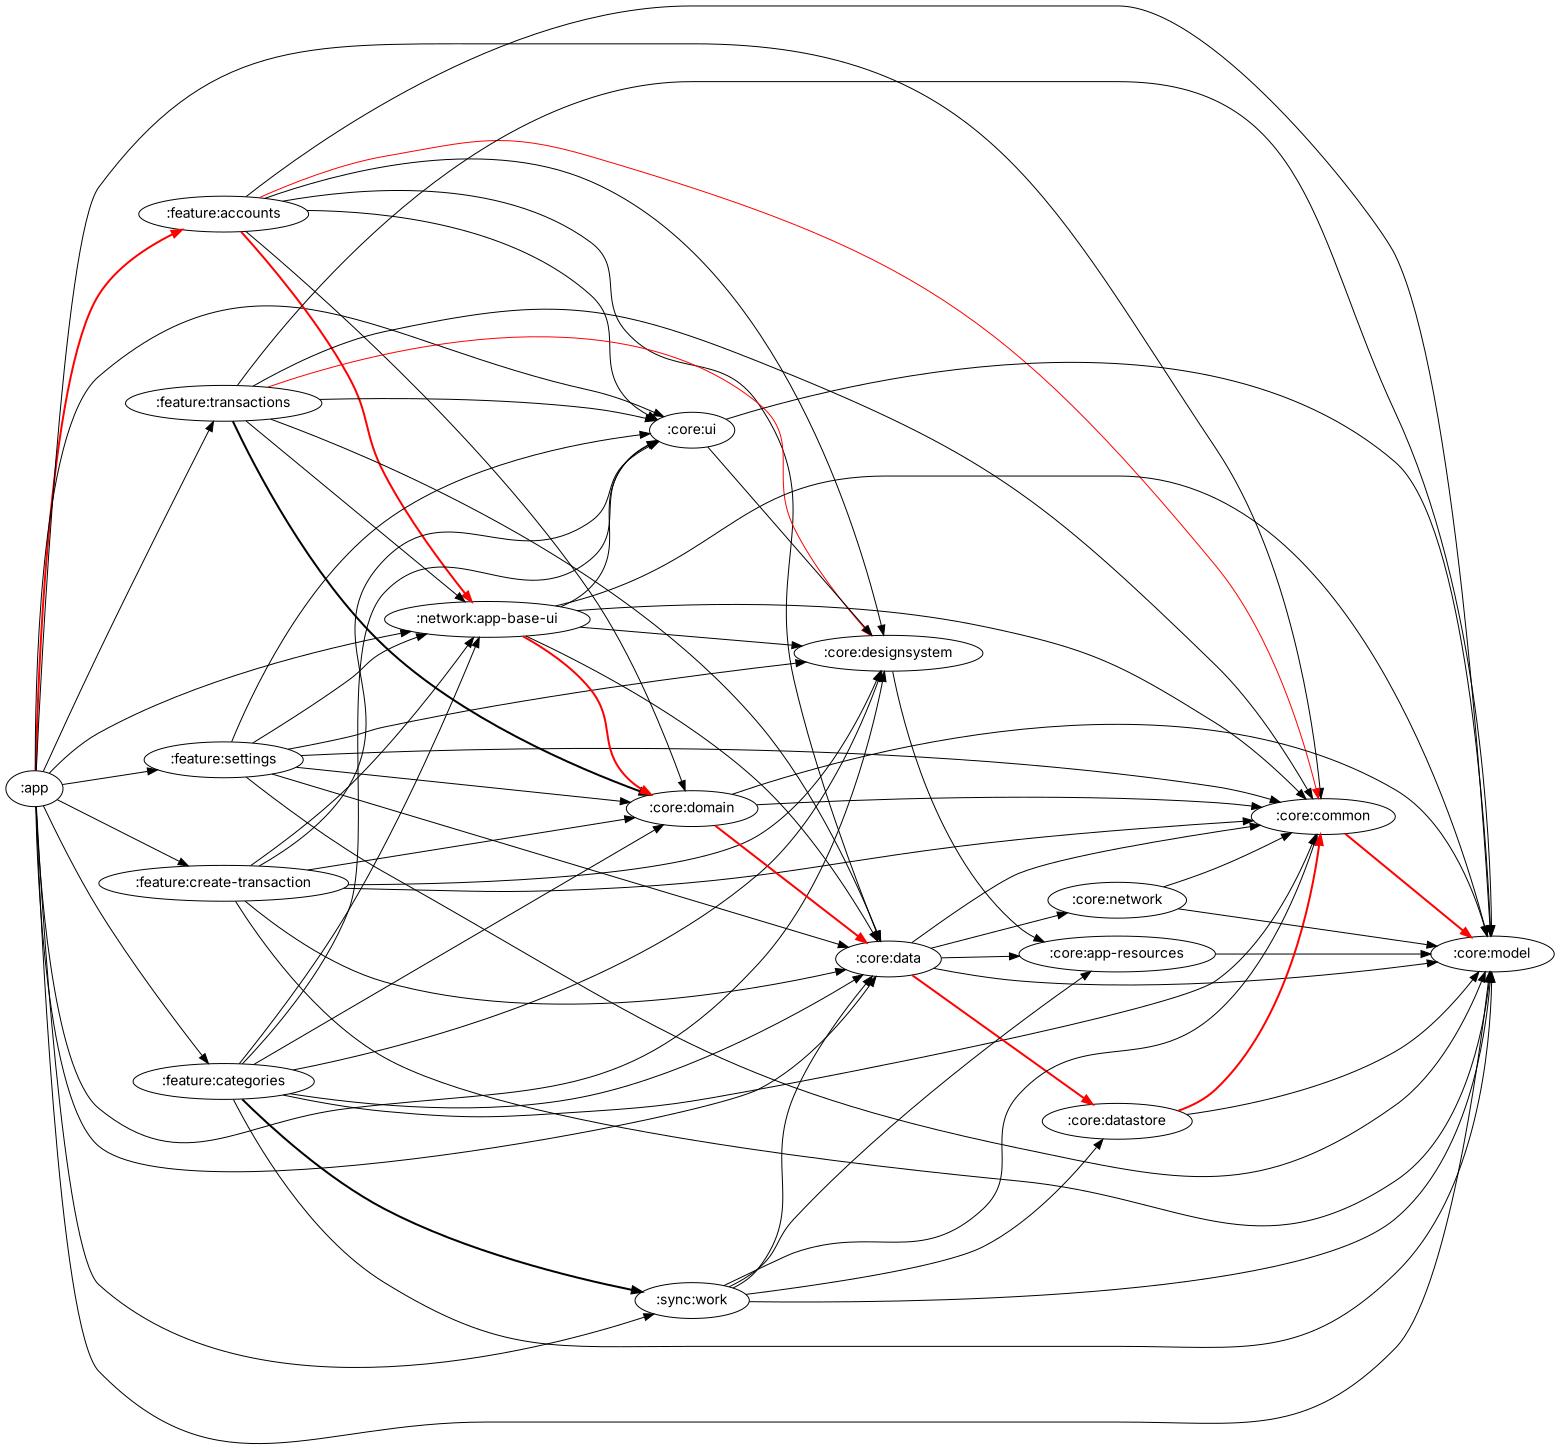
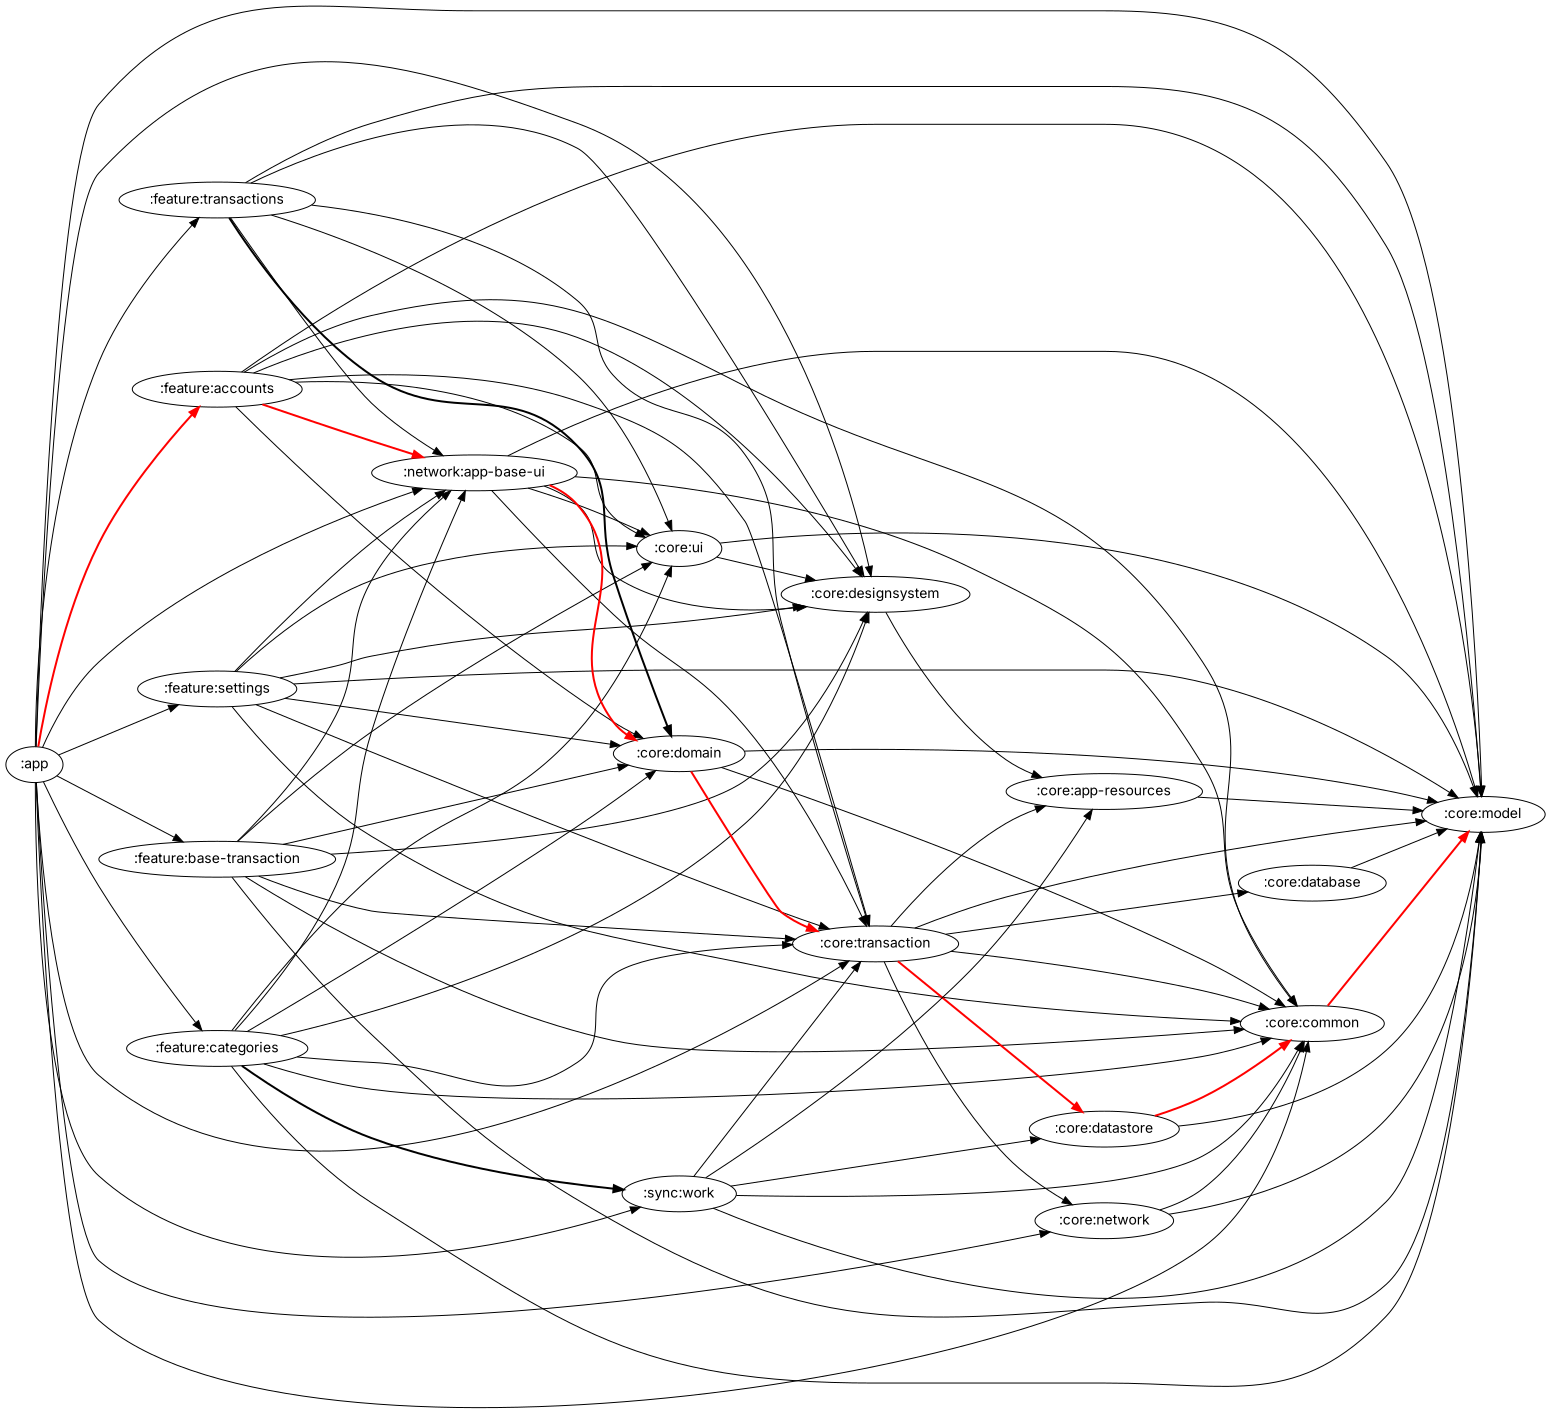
edge ":feature:accounts" -> ":core:common": color red -> black
edge ":app" -> ":core:ui": now ":app" -> ":core:network"
edge ":feature:transactions" -> ":core:designsystem": color red -> black
edge ":feature:transactions" -> ":core:common": removed
node ":feature:create-transaction": label ":feature:create-transaction" -> ":feature:base-transaction"
node ":core:database": added
node ":core:data": label ":core:data" -> ":core:transaction"
